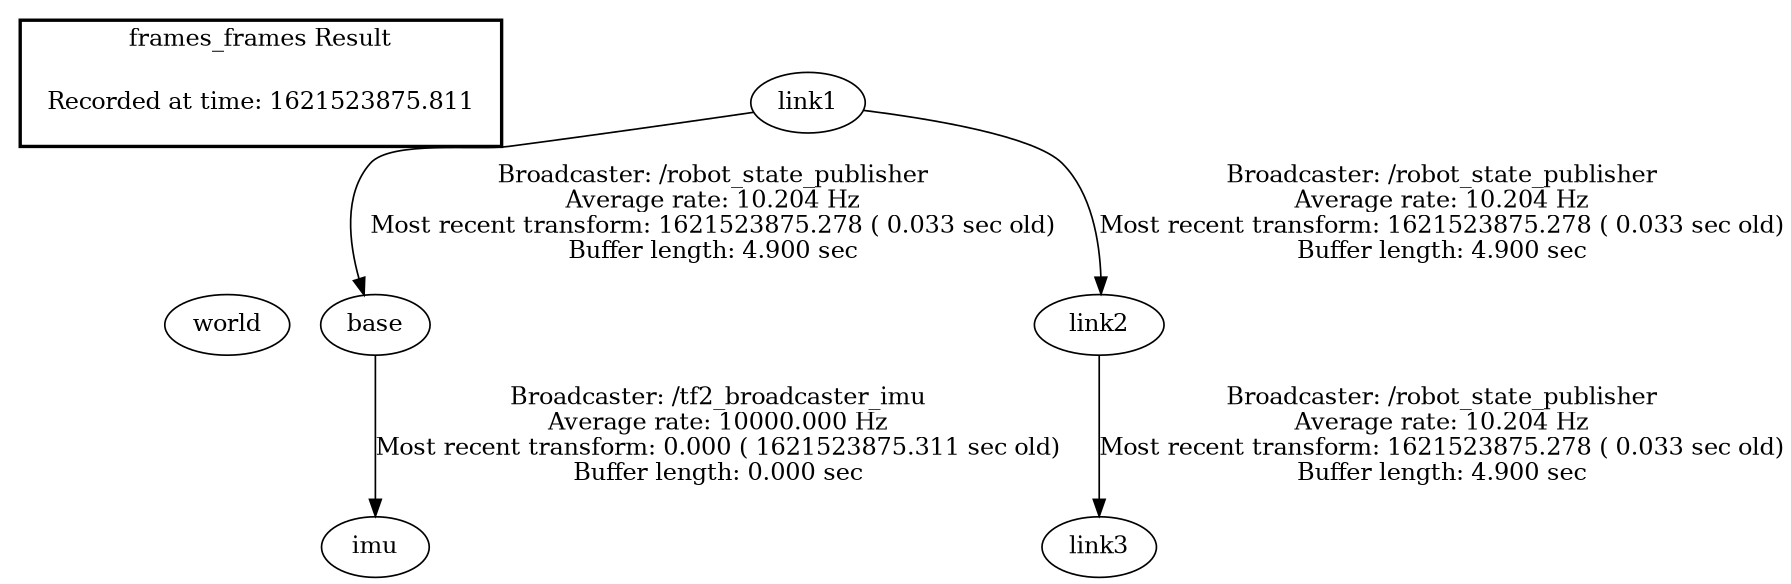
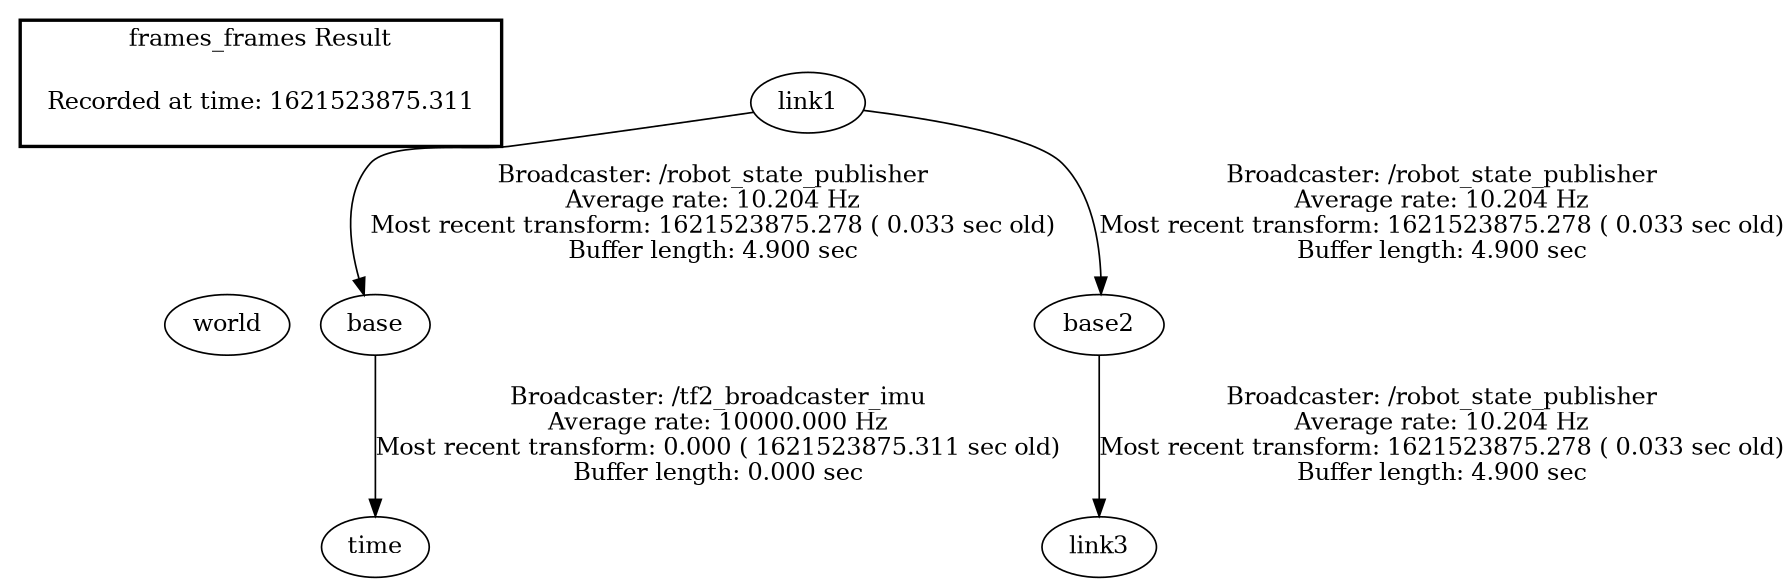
node "Recorded at time: 1621523875.811": label "Recorded at time: 1621523875.811" -> "Recorded at time: 1621523875.311"
node "link2": label "link2" -> "base2"
node "imu": label "imu" -> "time"
